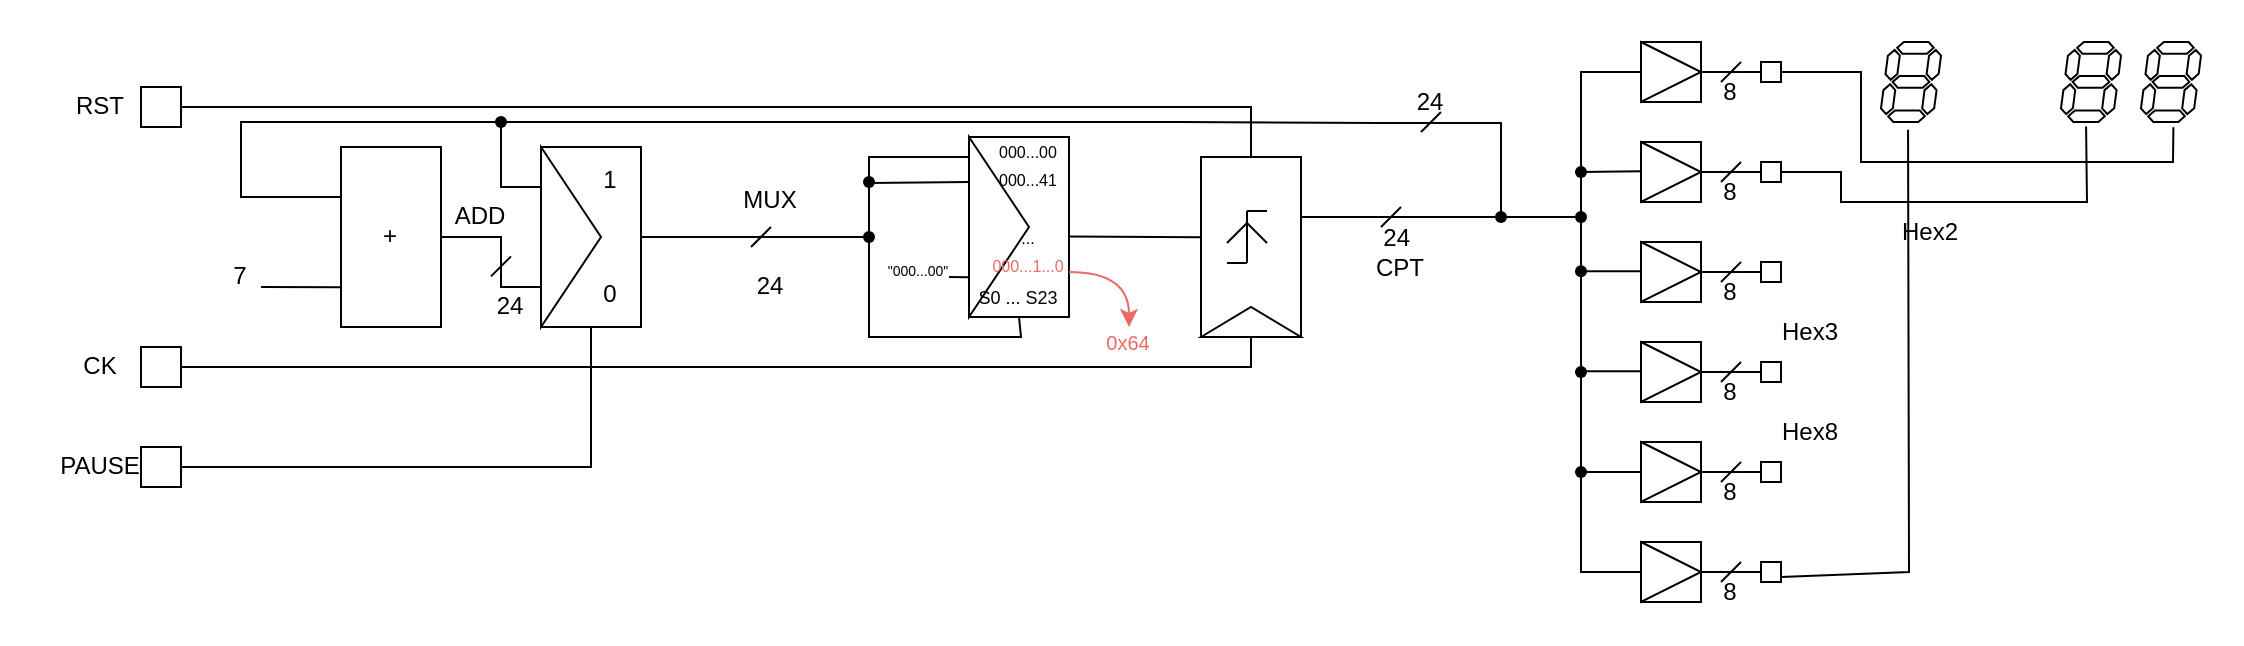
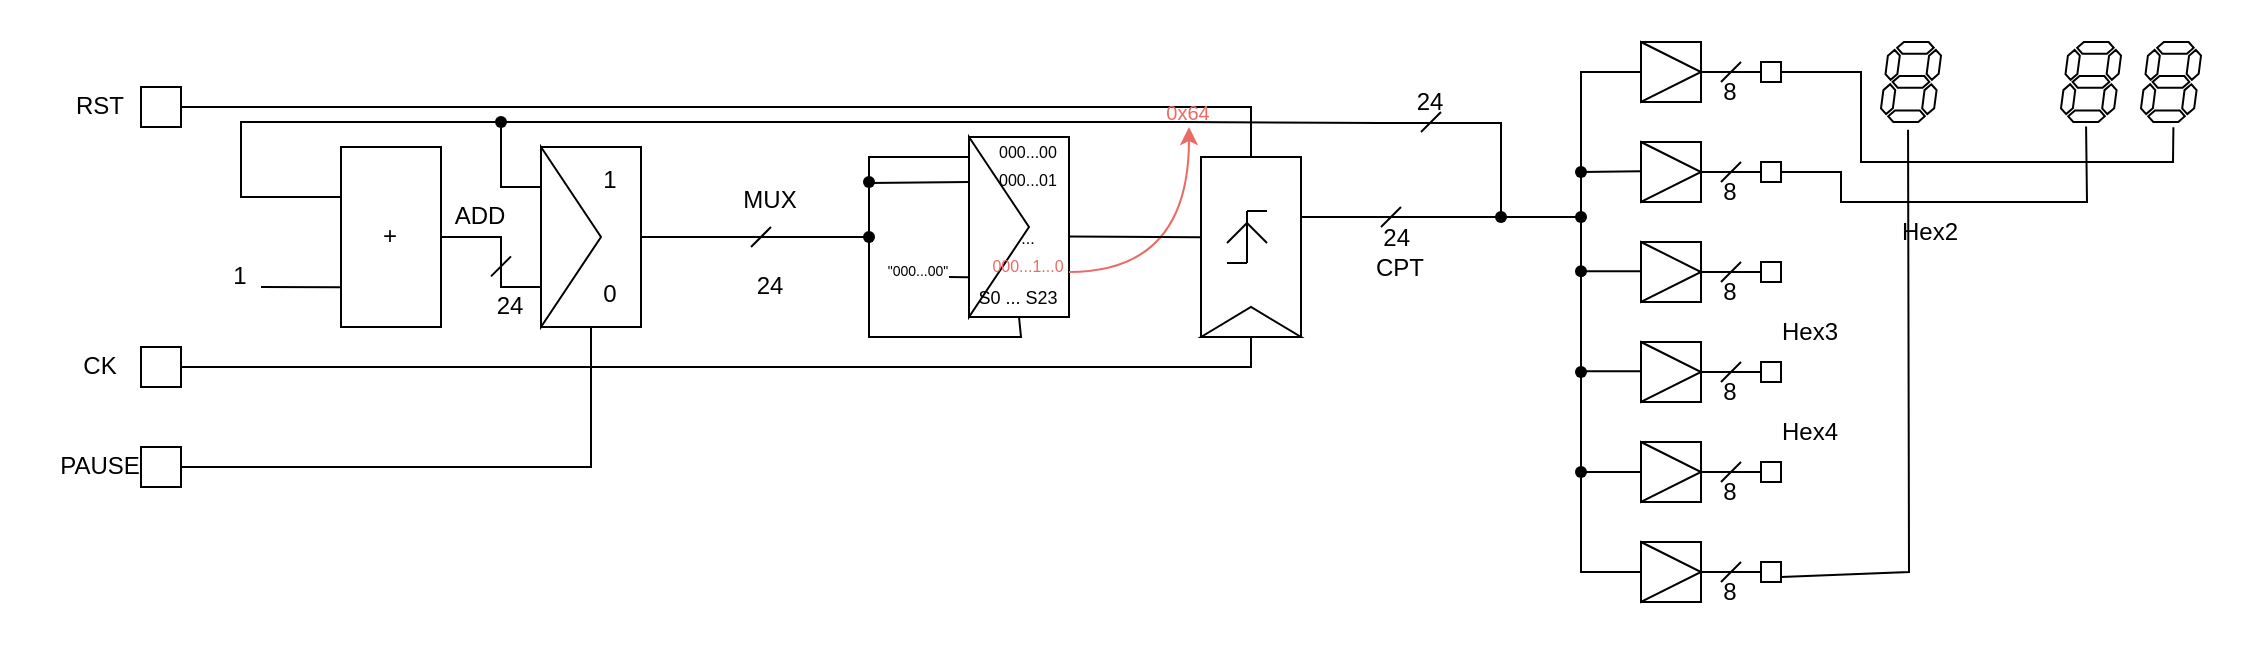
node "000...00 000...41 ... 000...1...0": label "000...00 000...41 ... 000...1...0" -> "000...00 000...01 ... 000...1...0"
node "7": label "7" -> "1"
node "0x64": moved (1129, 342) -> (1189, 112)
node "Hex8": label "Hex8" -> "Hex4"
